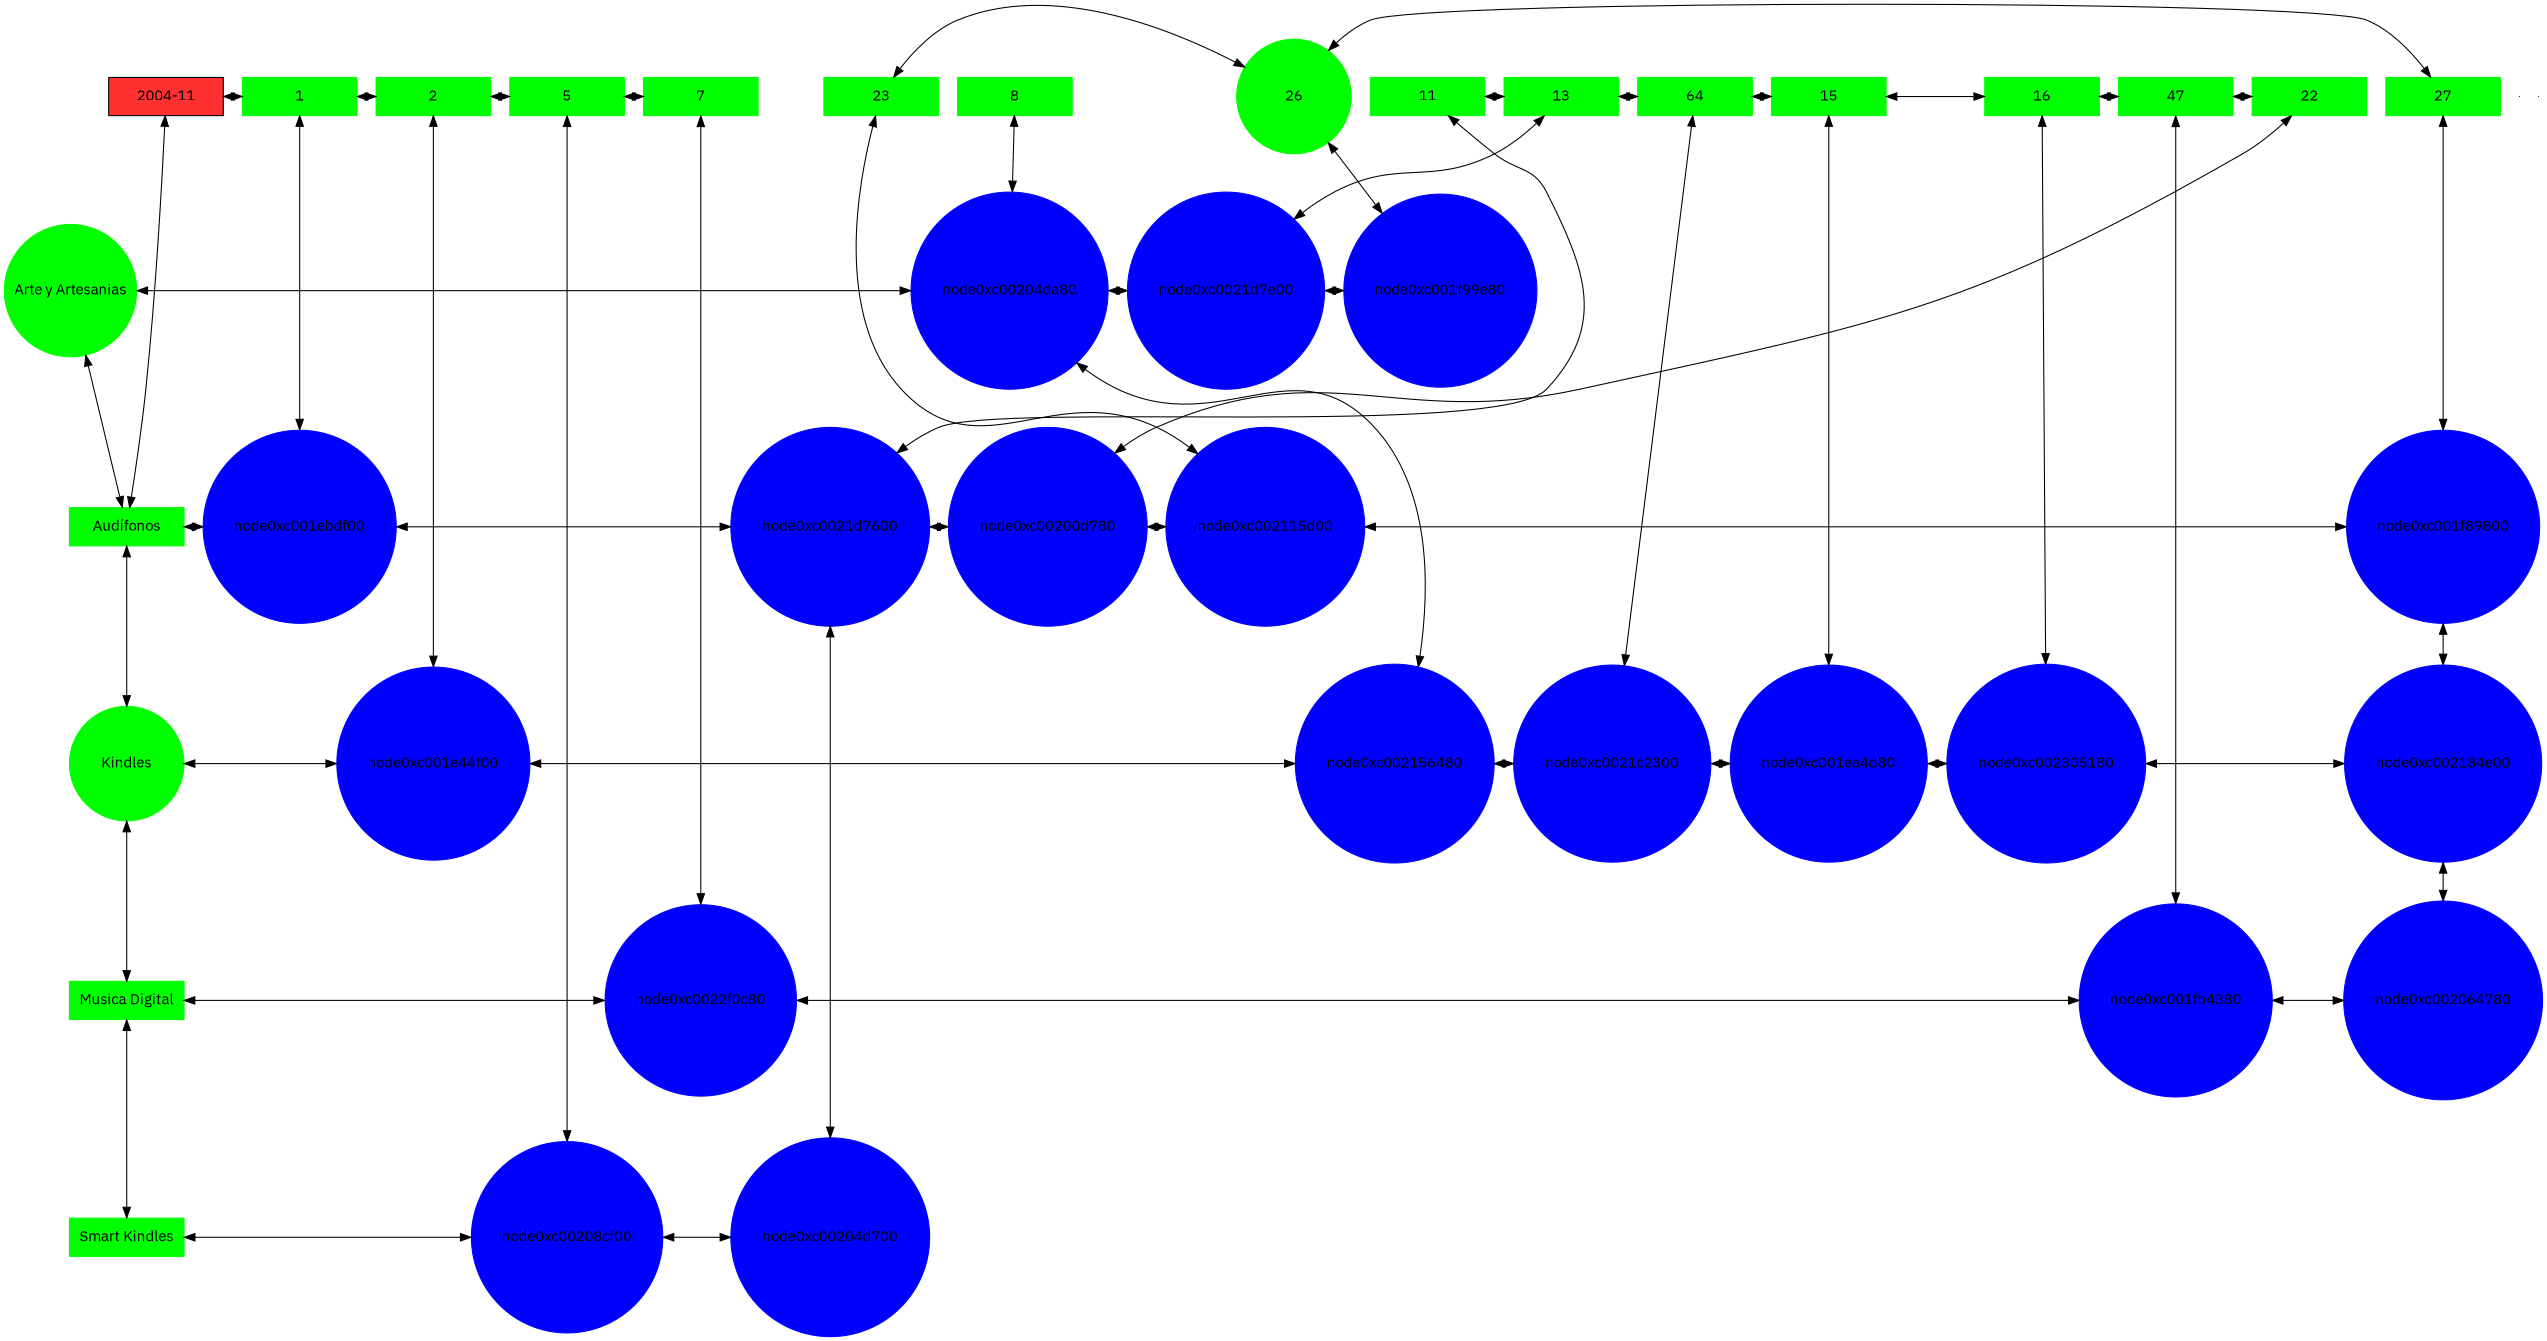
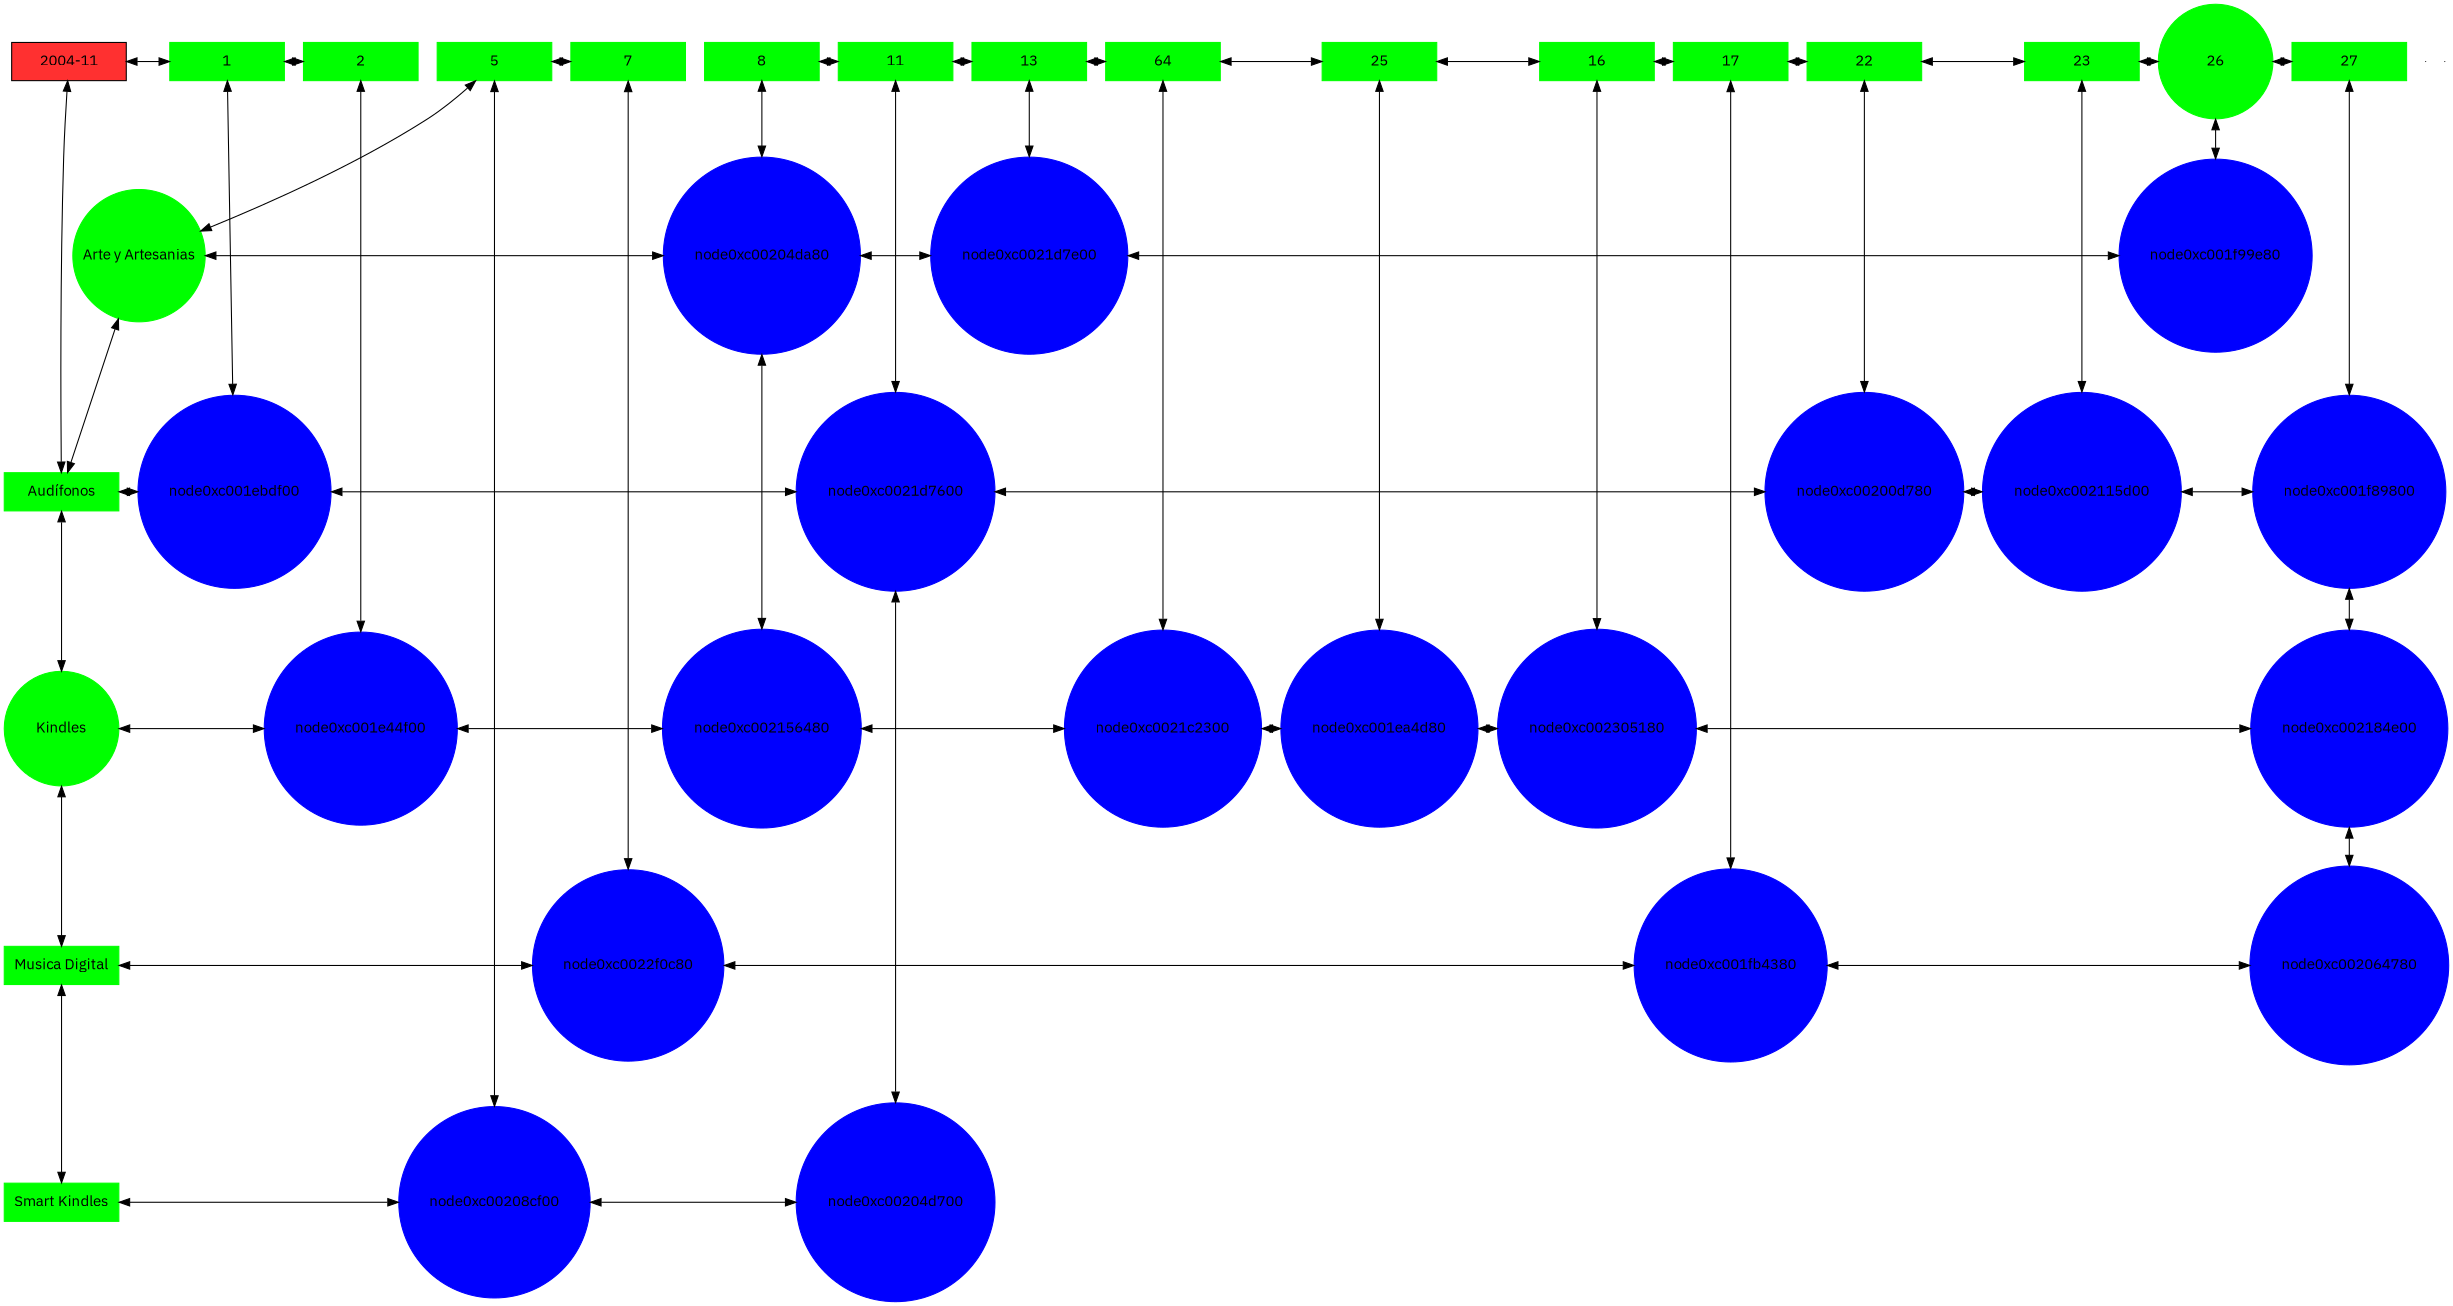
edge "8" -- "11": added
edge "22" -- "23": added
edge "2" -- "5": now "Arte y Artesanias" -- "5"
node "15": label "15" -> "25"
node "47": label "47" -> "17"
